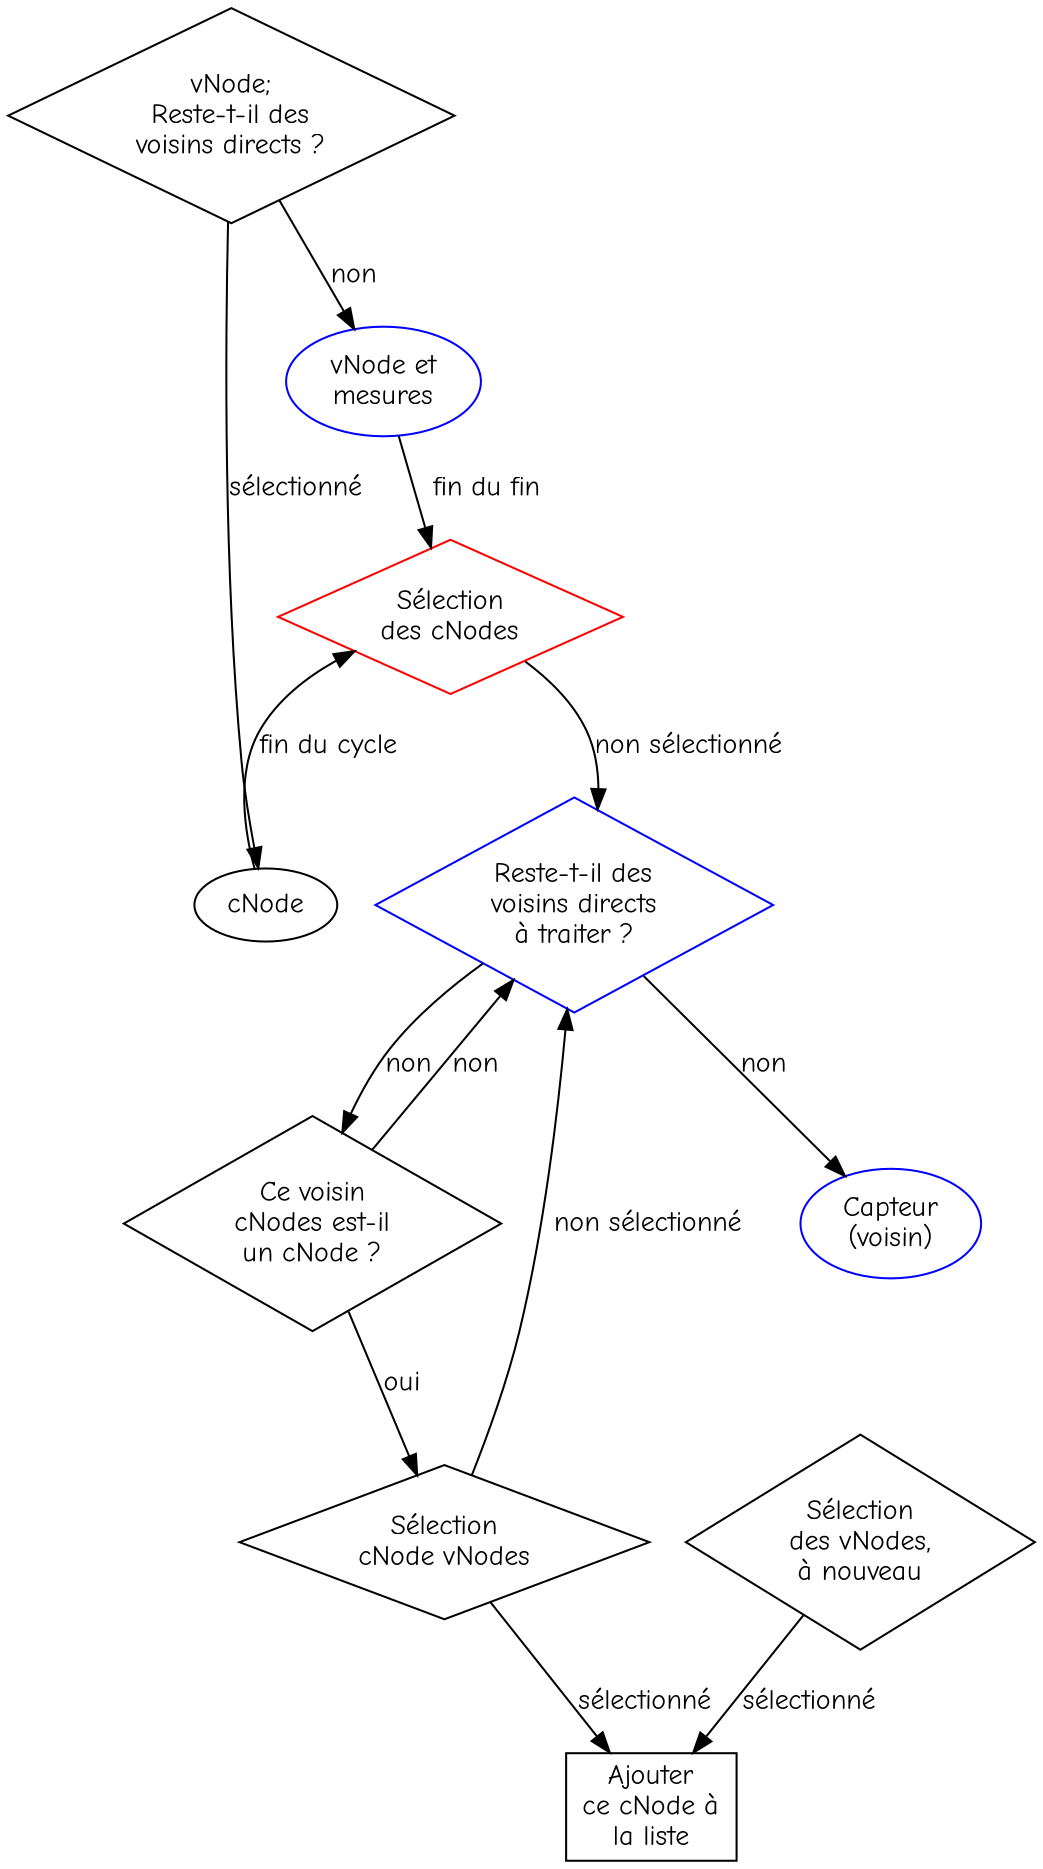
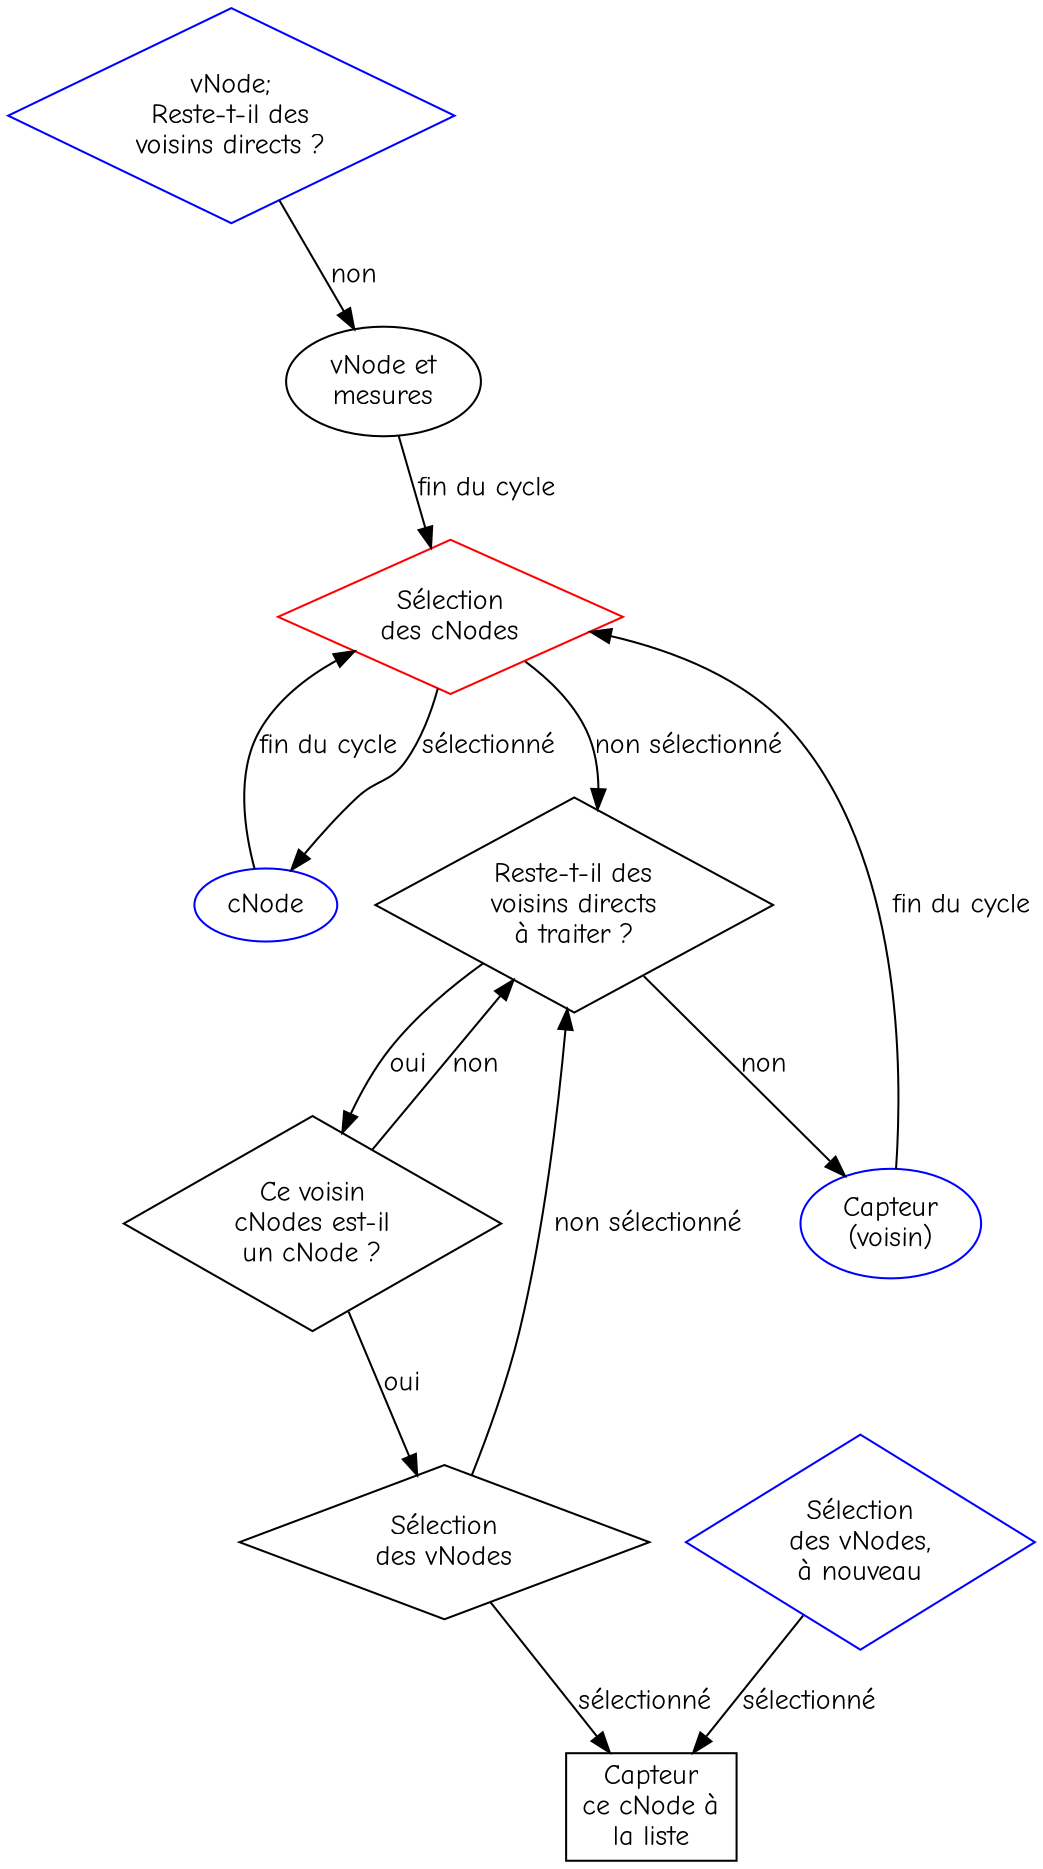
node "vNode; Reste-t-il des voisins directs ?": color black -> blue
node "vNode et mesures": color blue -> black
edge "vNode et mesures" -> "Sélection des cNodes": label "fin du fin" -> "fin du cycle"
edge "vNode; Reste-t-il des voisins directs ?" -> "cNode": now "Sélection des cNodes" -> "cNode"
edge "Capteur (voisin)" -> "Sélection des cNodes": added, label "fin du cycle"
node "cNode": color black -> blue
node "Reste-t-il des voisins directs à traiter ?": color blue -> black
edge "Reste-t-il des voisins directs à traiter ?" -> "Ce voisin cNodes est-il un cNode ?": label "non" -> "oui"
node "Sélection cNode vNodes": label "Sélection cNode vNodes" -> "Sélection des vNodes"
node "Sélection des vNodes, à nouveau": color black -> blue
node "Ajouter ce cNode à la liste": label "Ajouter ce cNode à la liste" -> "Capteur ce cNode à la liste"
